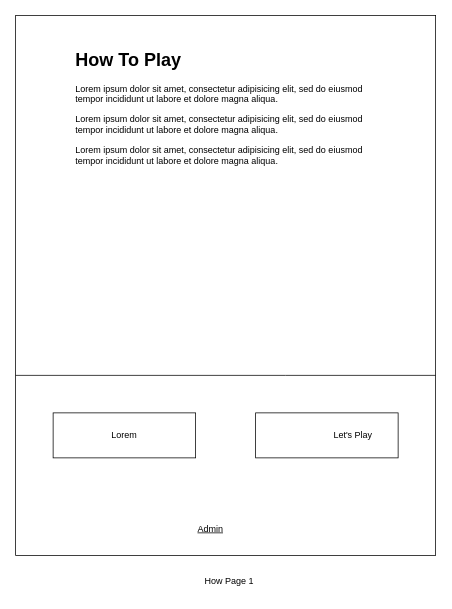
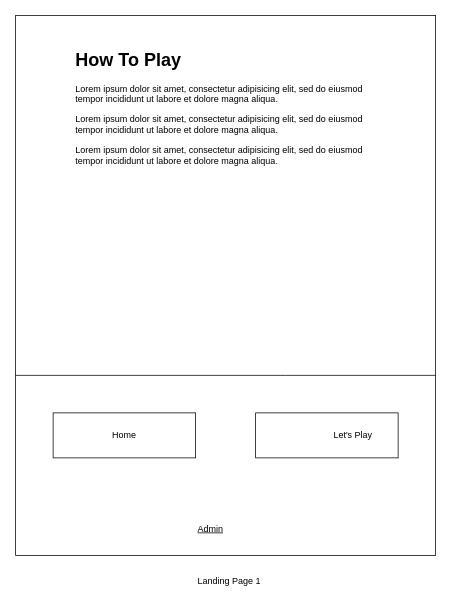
node "Lorem": label "Lorem" -> "Home"
node "How Page 1": label "How Page 1" -> "Landing Page 1"
